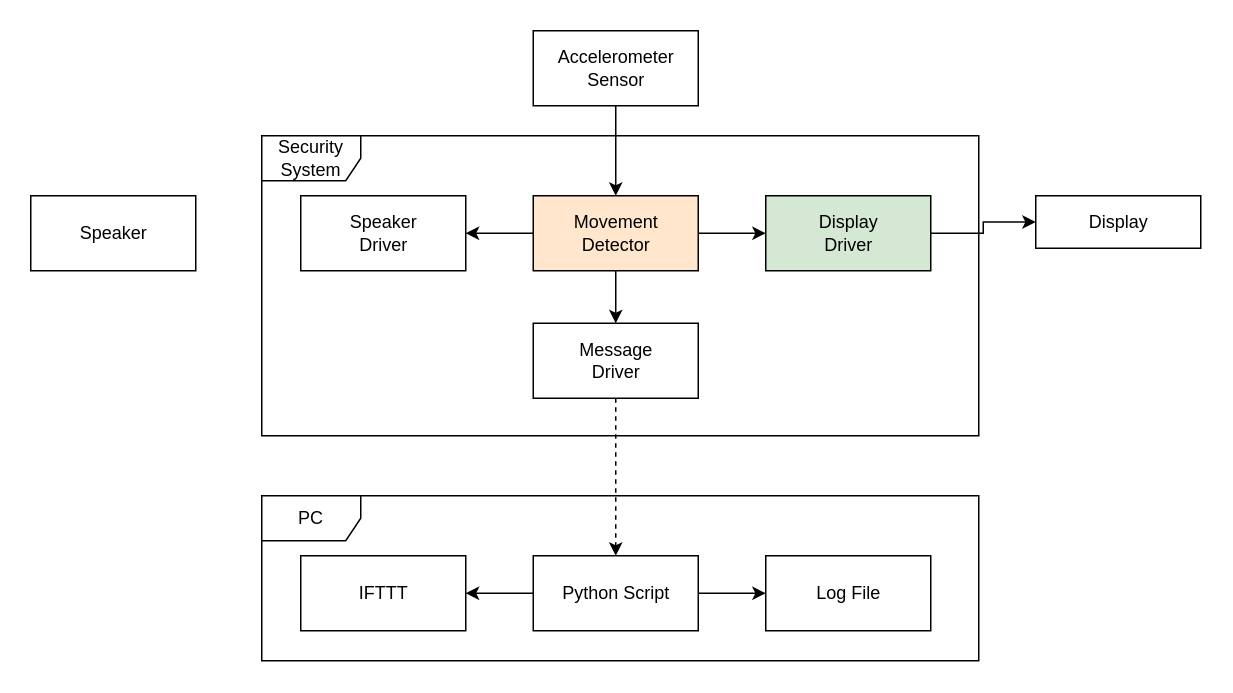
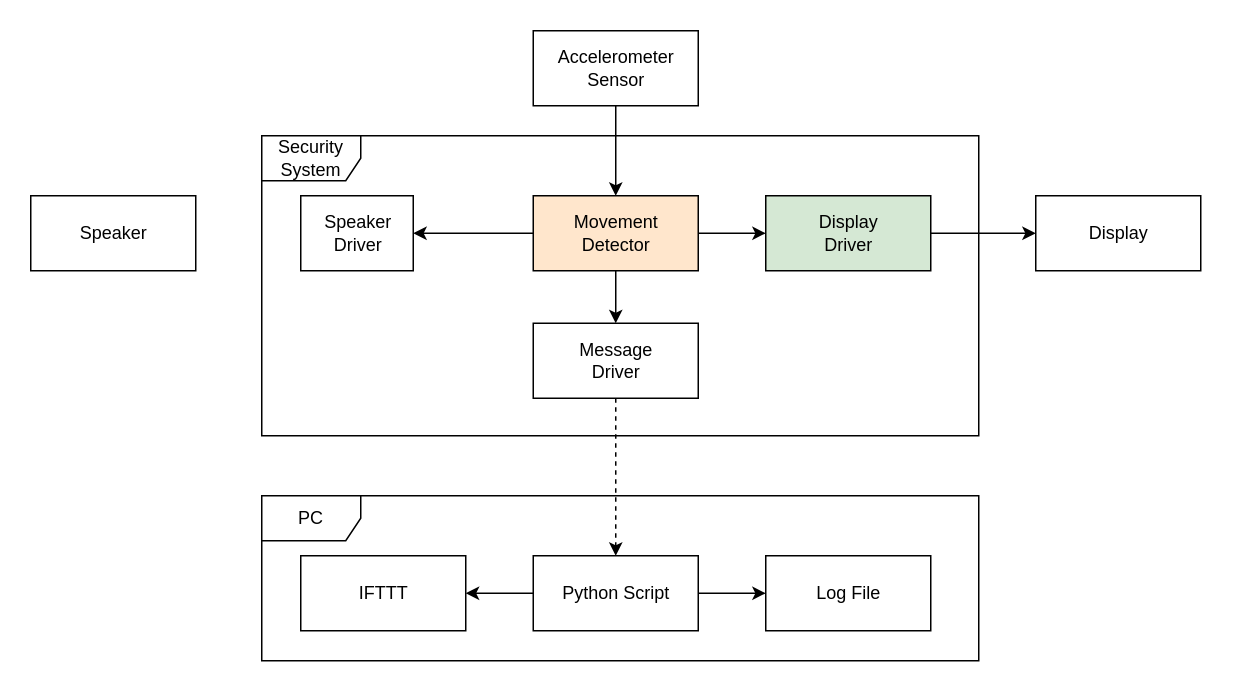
node "Display": size 165x53 -> 165x75
node "Speaker Driver": size 165x75 -> 113x75
